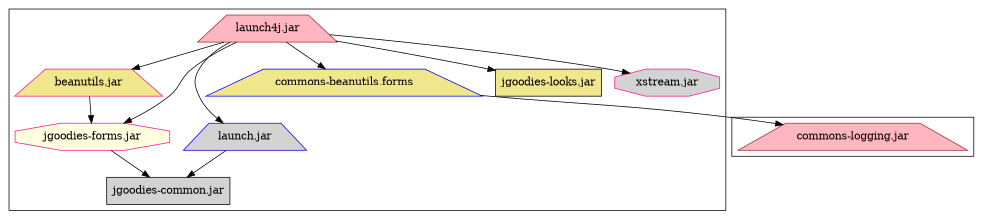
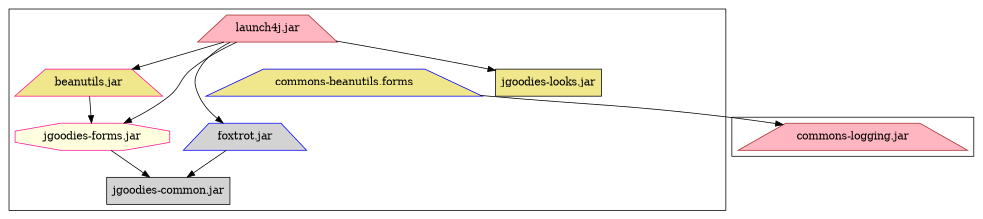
edge "launch4j.jar" -> "commons-beanutils.forms": removed
node "xstream.jar": removed
node "launch.jar": label "launch.jar" -> "foxtrot.jar"
